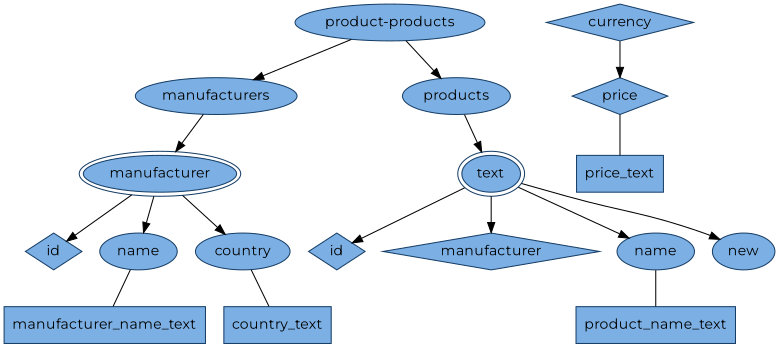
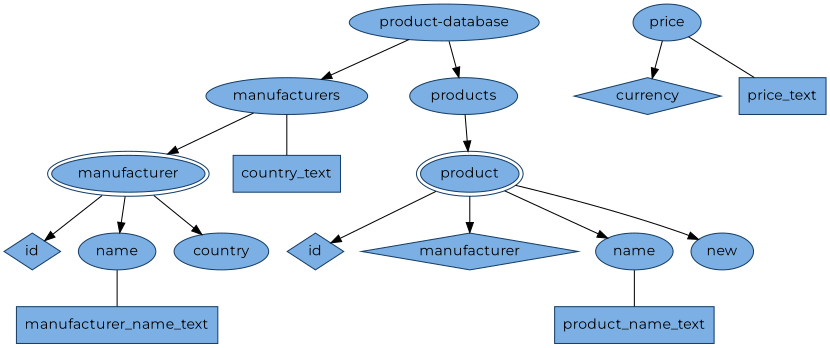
node "product-products": label "product-products" -> "product-database"
edge "currency" -> "price": reversed
node "price": shape diamond -> ellipse
node "text": label "text" -> "product"
edge "country" -- "country_text": now "manufacturers" -- "country_text"
